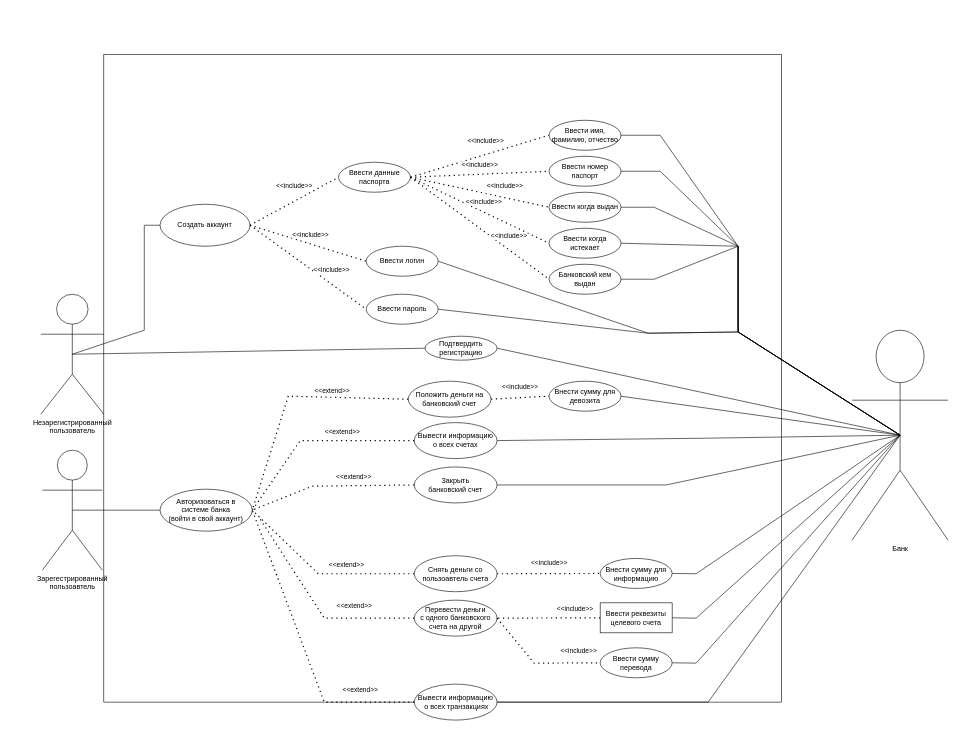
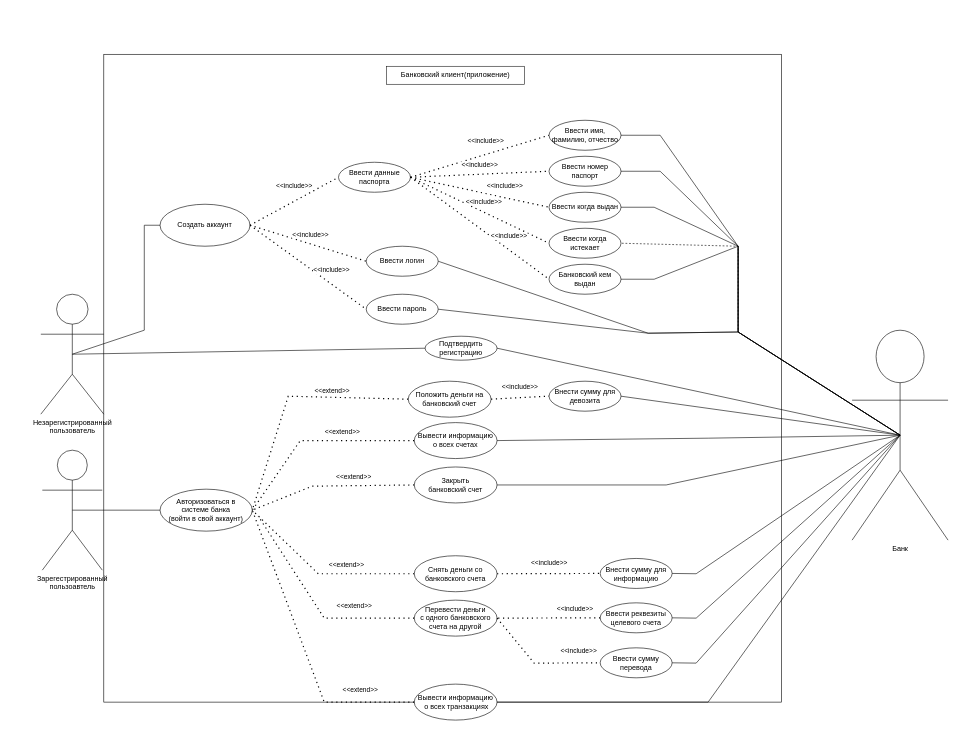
node "Банковский клиент(приложение)": added
edge "Ввести когда истекает" -- "Банк": style solid -> dashed
node "Снять деньги со пользоавтель счета": label "Снять деньги со пользоавтель счета" -> "Снять деньги со банковского счета"
node "Ввести реквезиты целевого счета": shape rectangle -> ellipse
